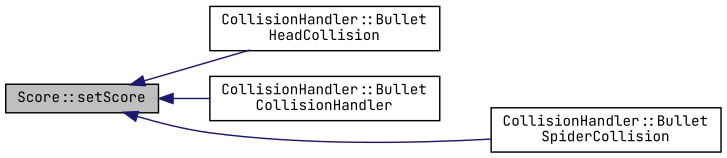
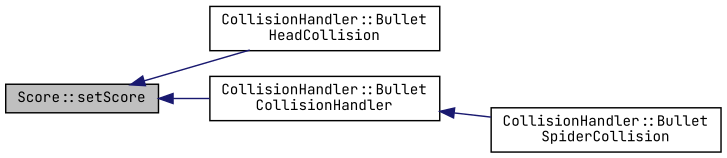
edge "CollisionHandler::Bullet SpiderCollision" -> "Score::setScore": now "CollisionHandler::Bullet SpiderCollision" -> "CollisionHandler::Bullet CollisionHandler"
